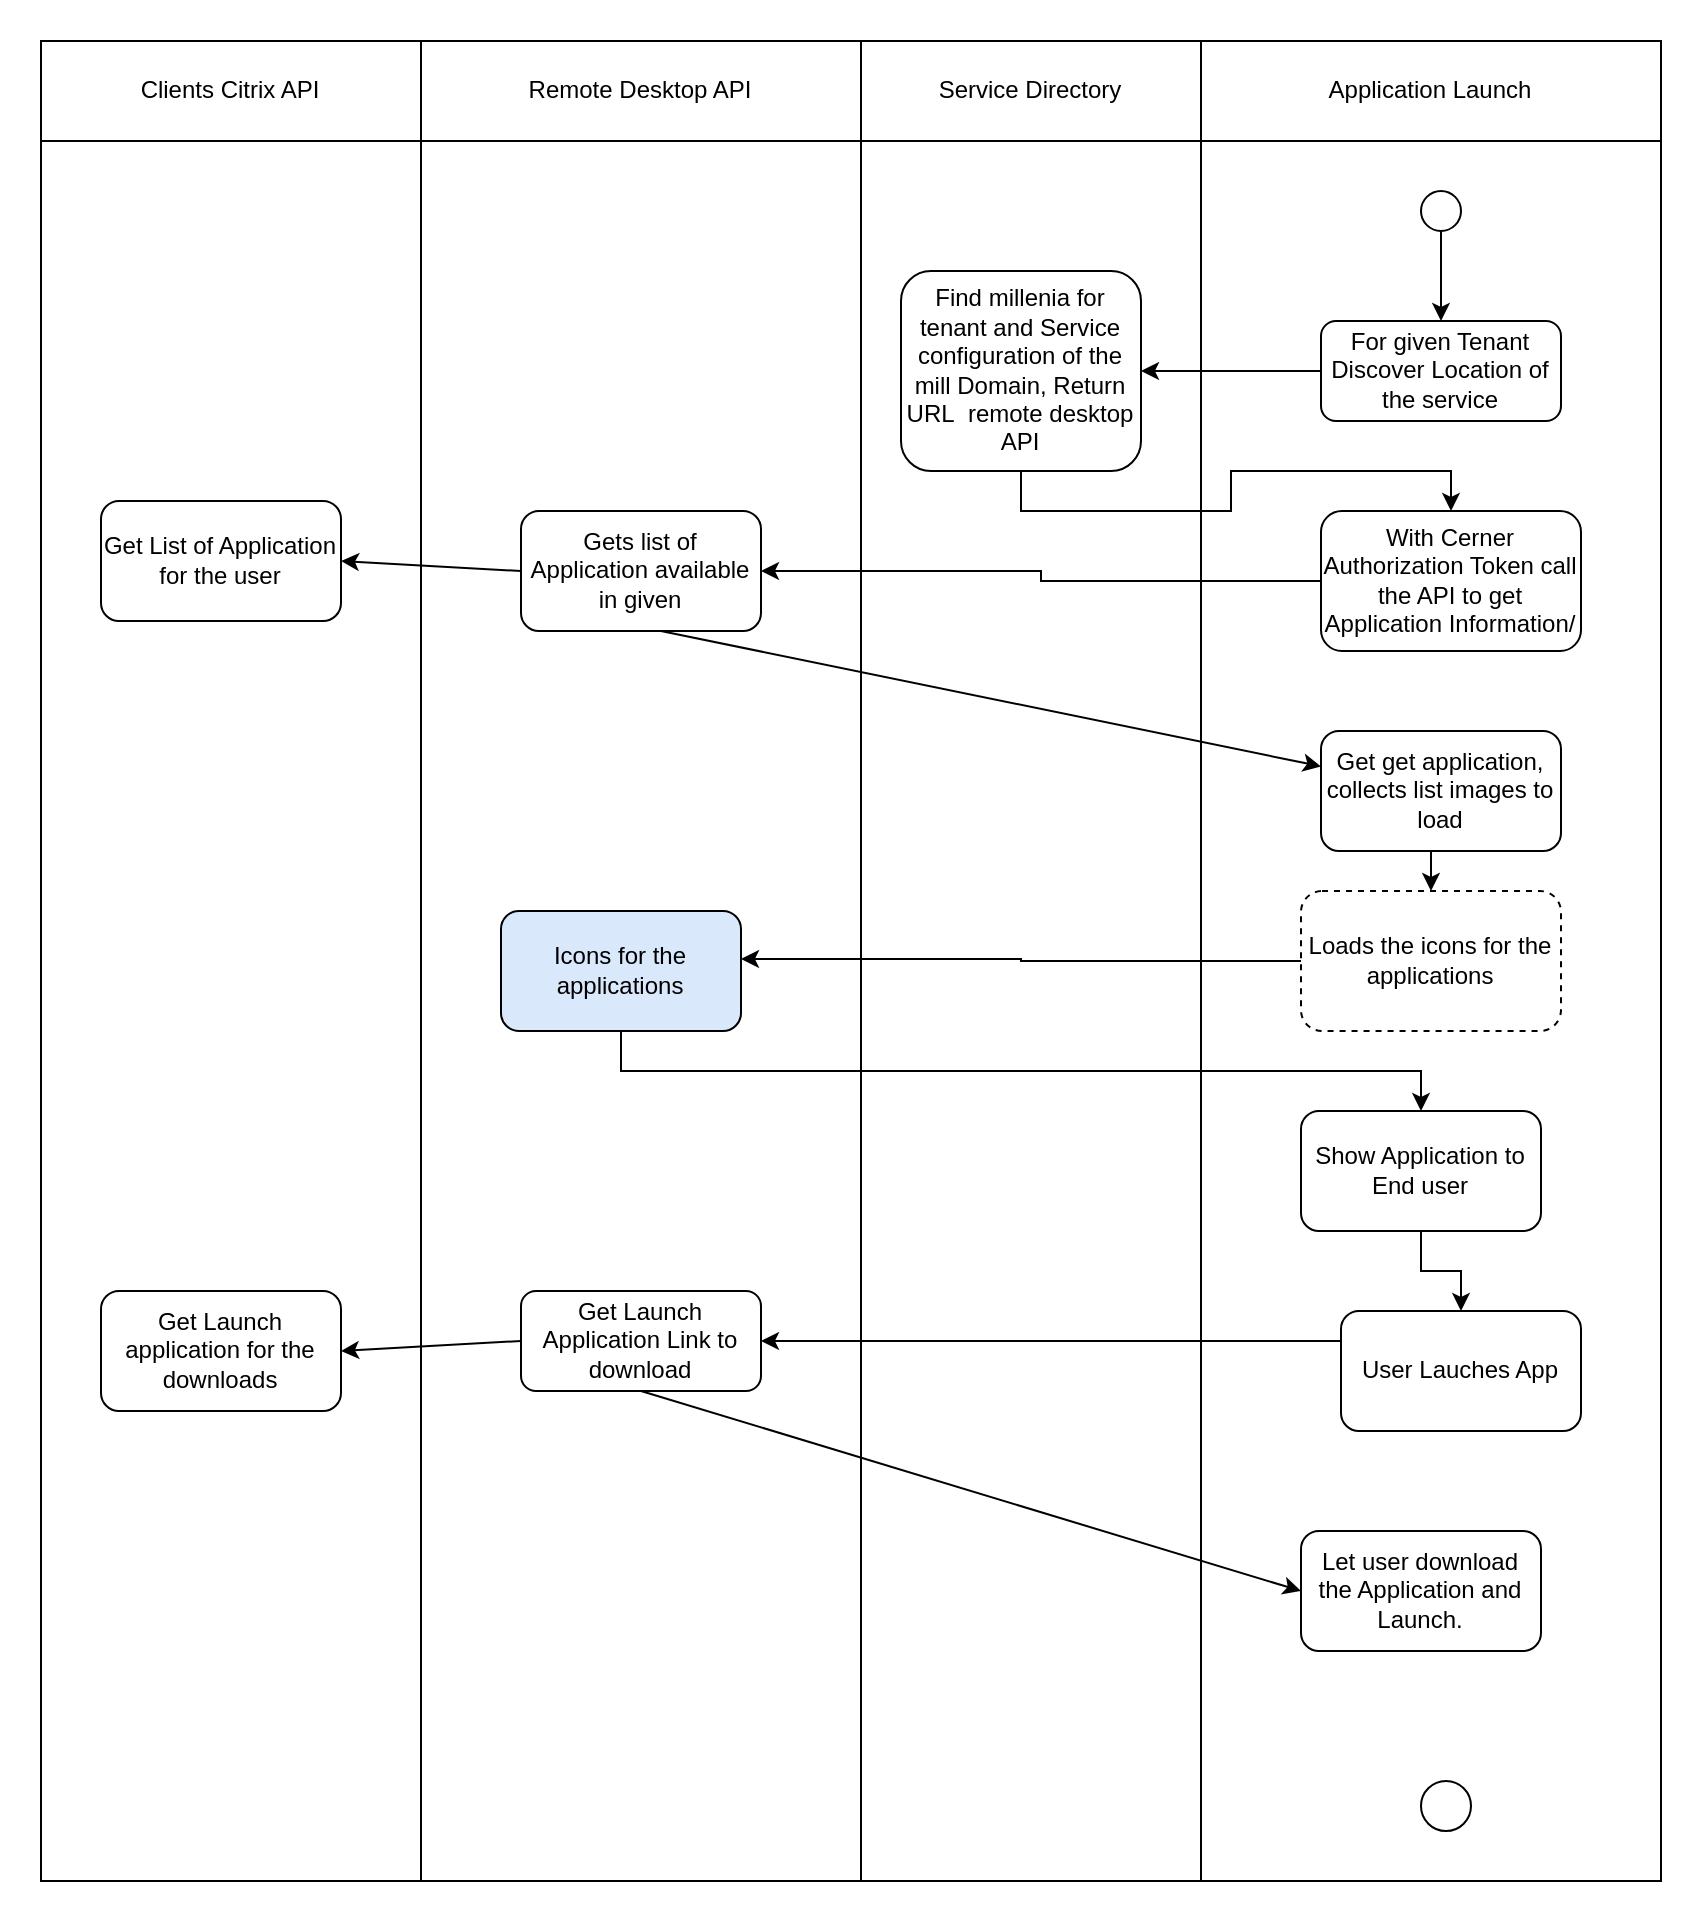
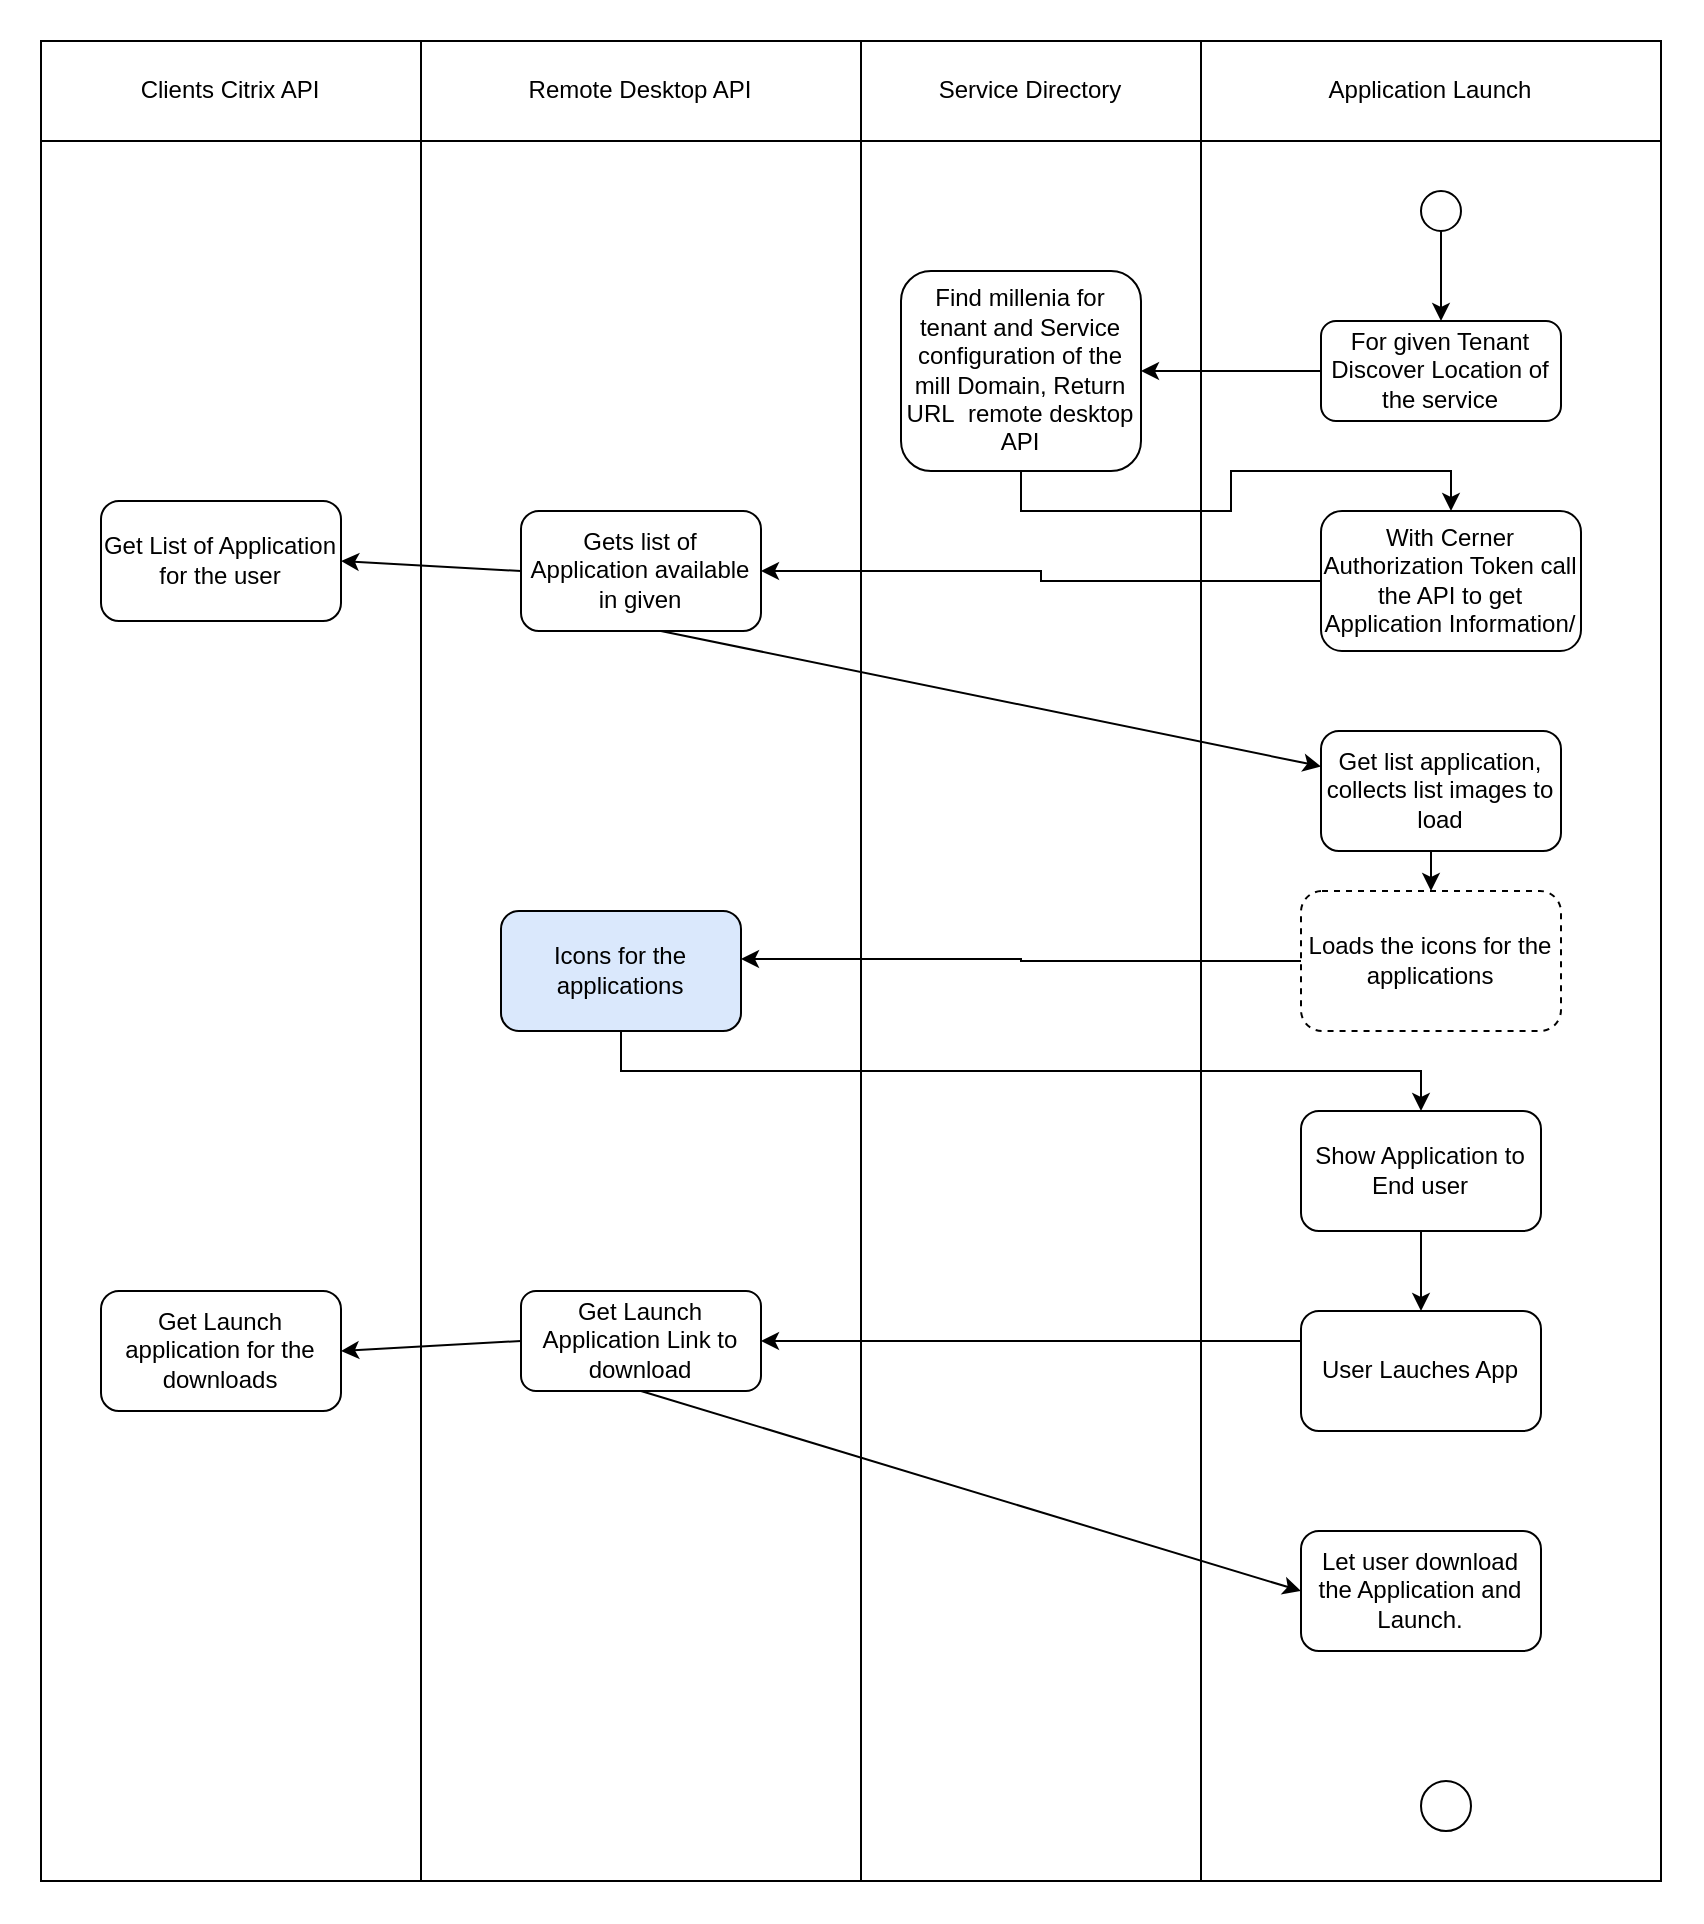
node "Get get application, collects list images to load": label "Get get application, collects list images to load" -> "Get list application, collects list images to load"
node "User Lauches App": moved (1461, 1371) -> (1421, 1371)
